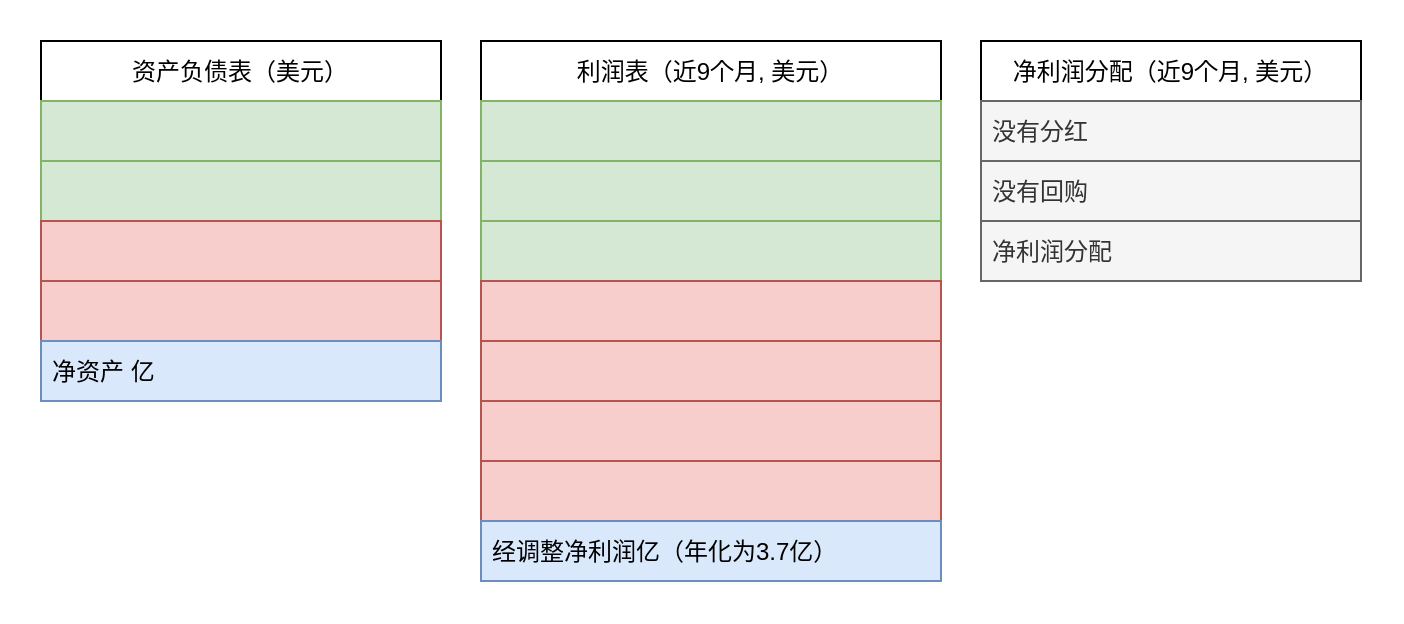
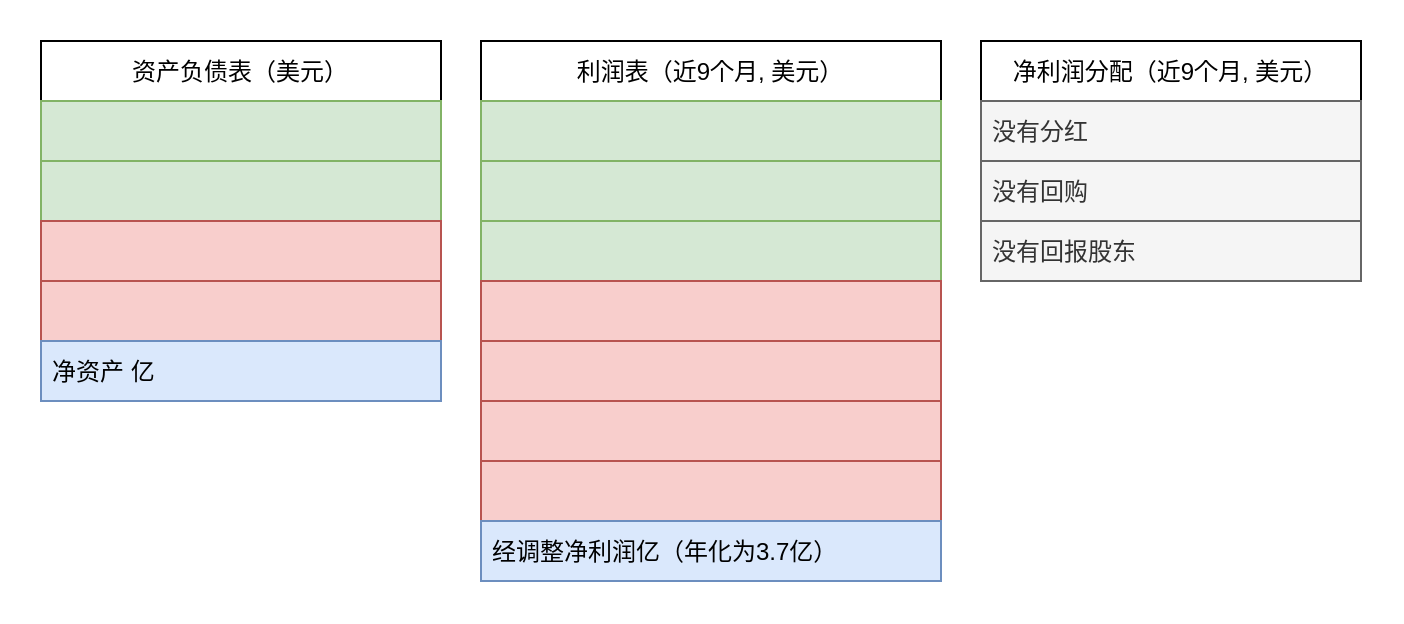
node "净利润分配": label "净利润分配" -> "没有回报股东"
